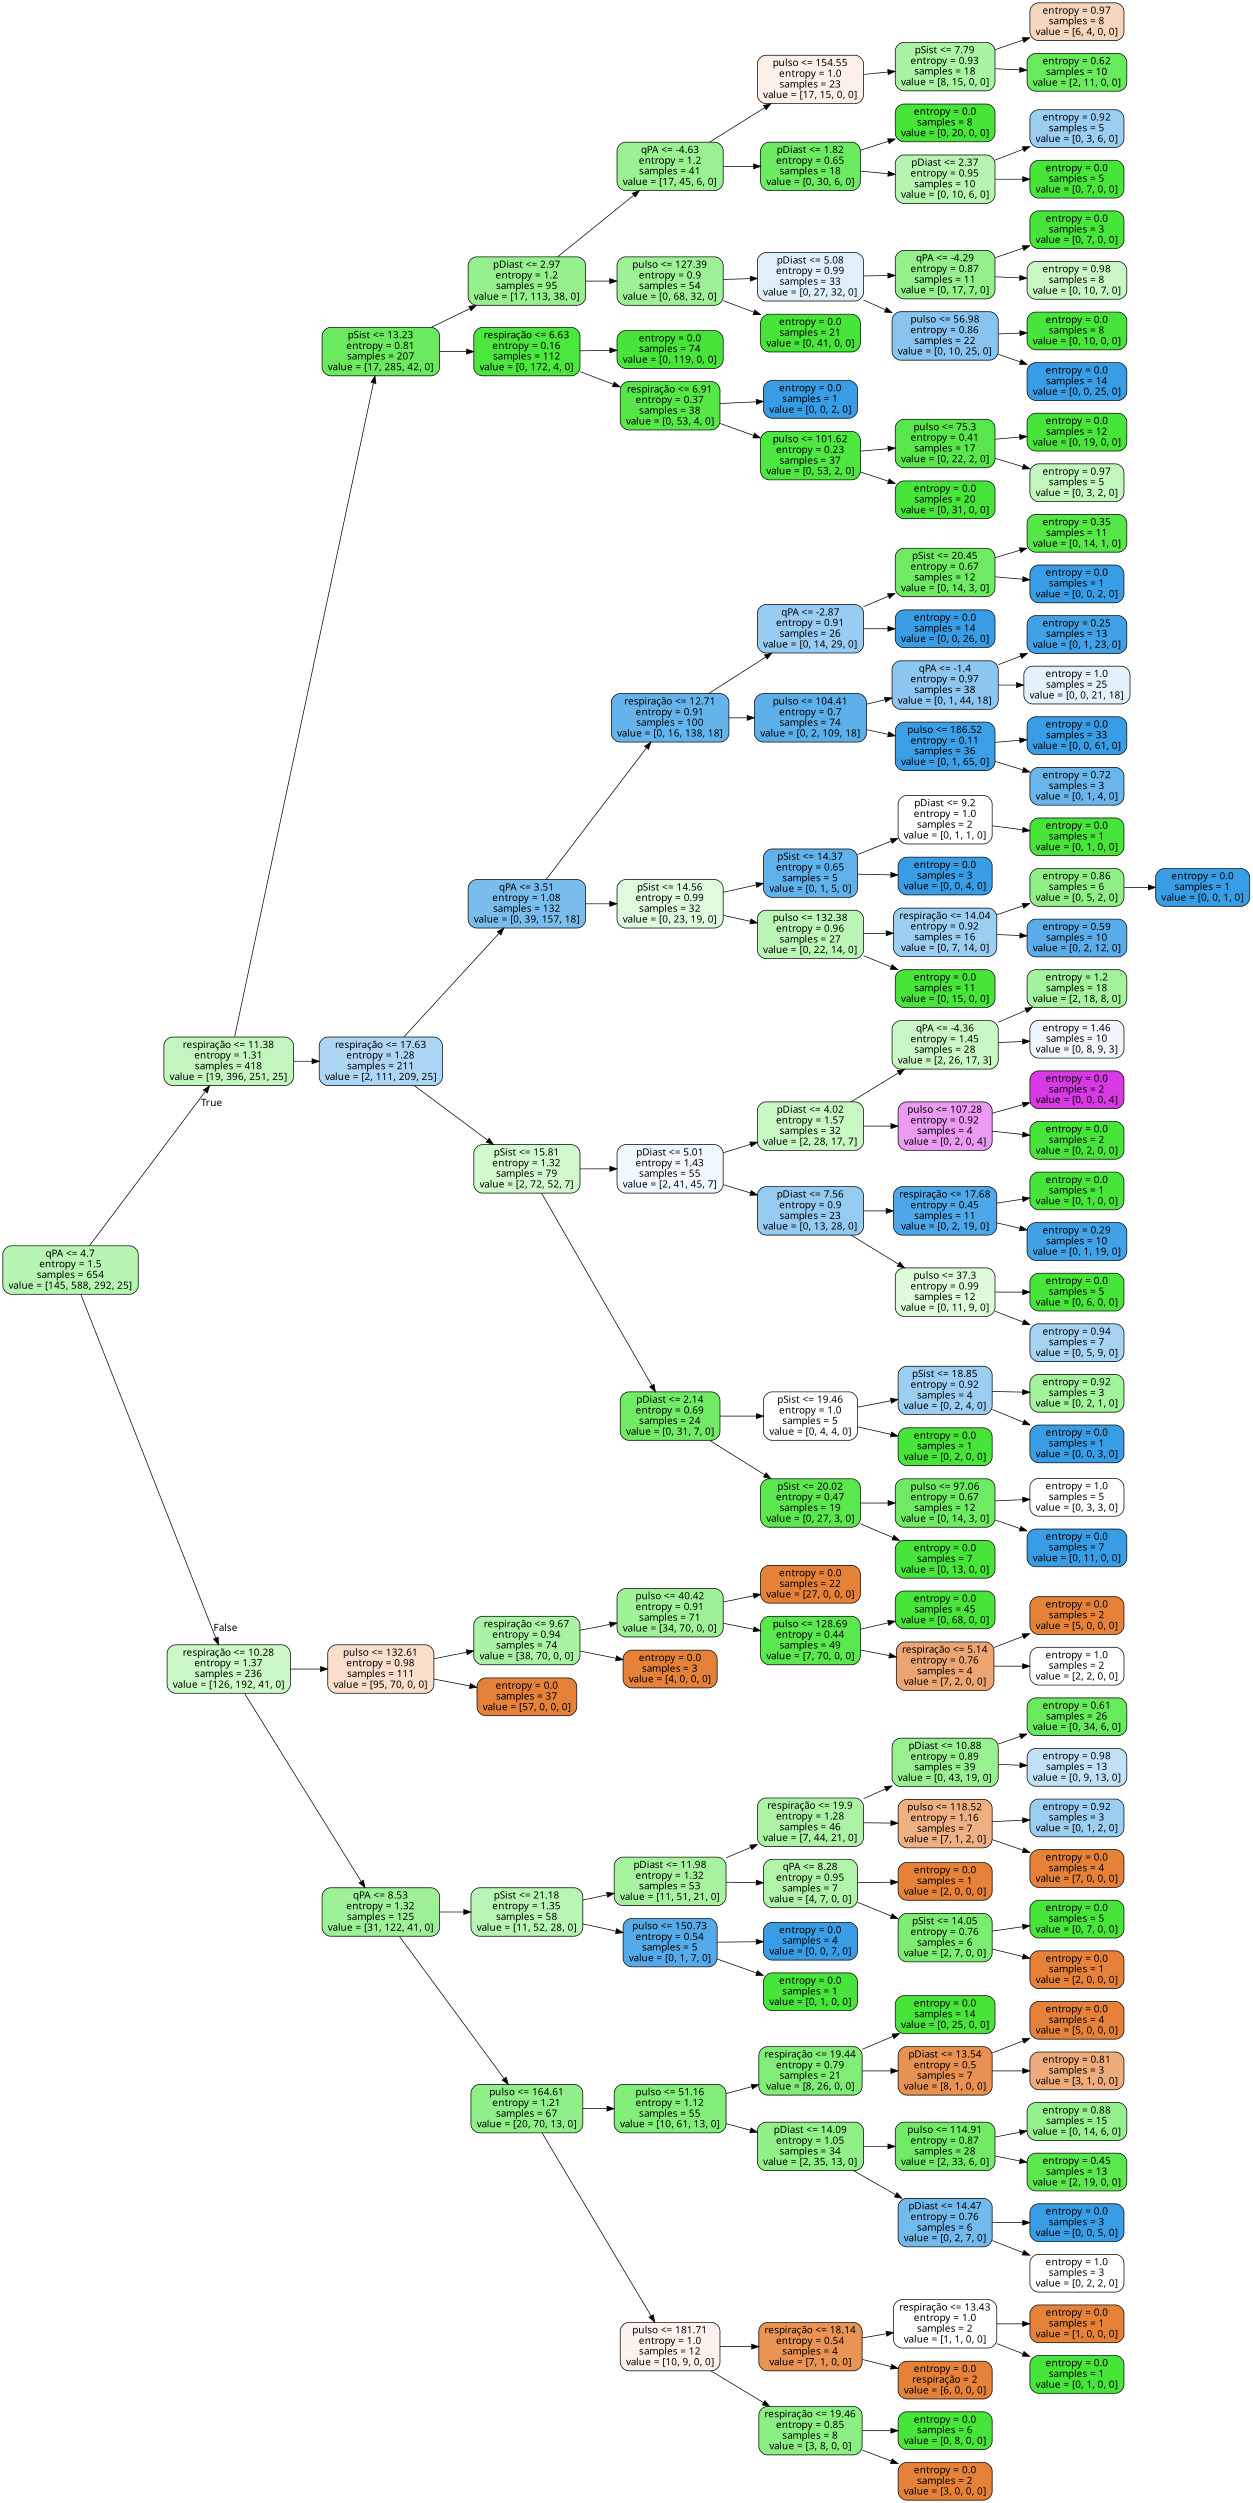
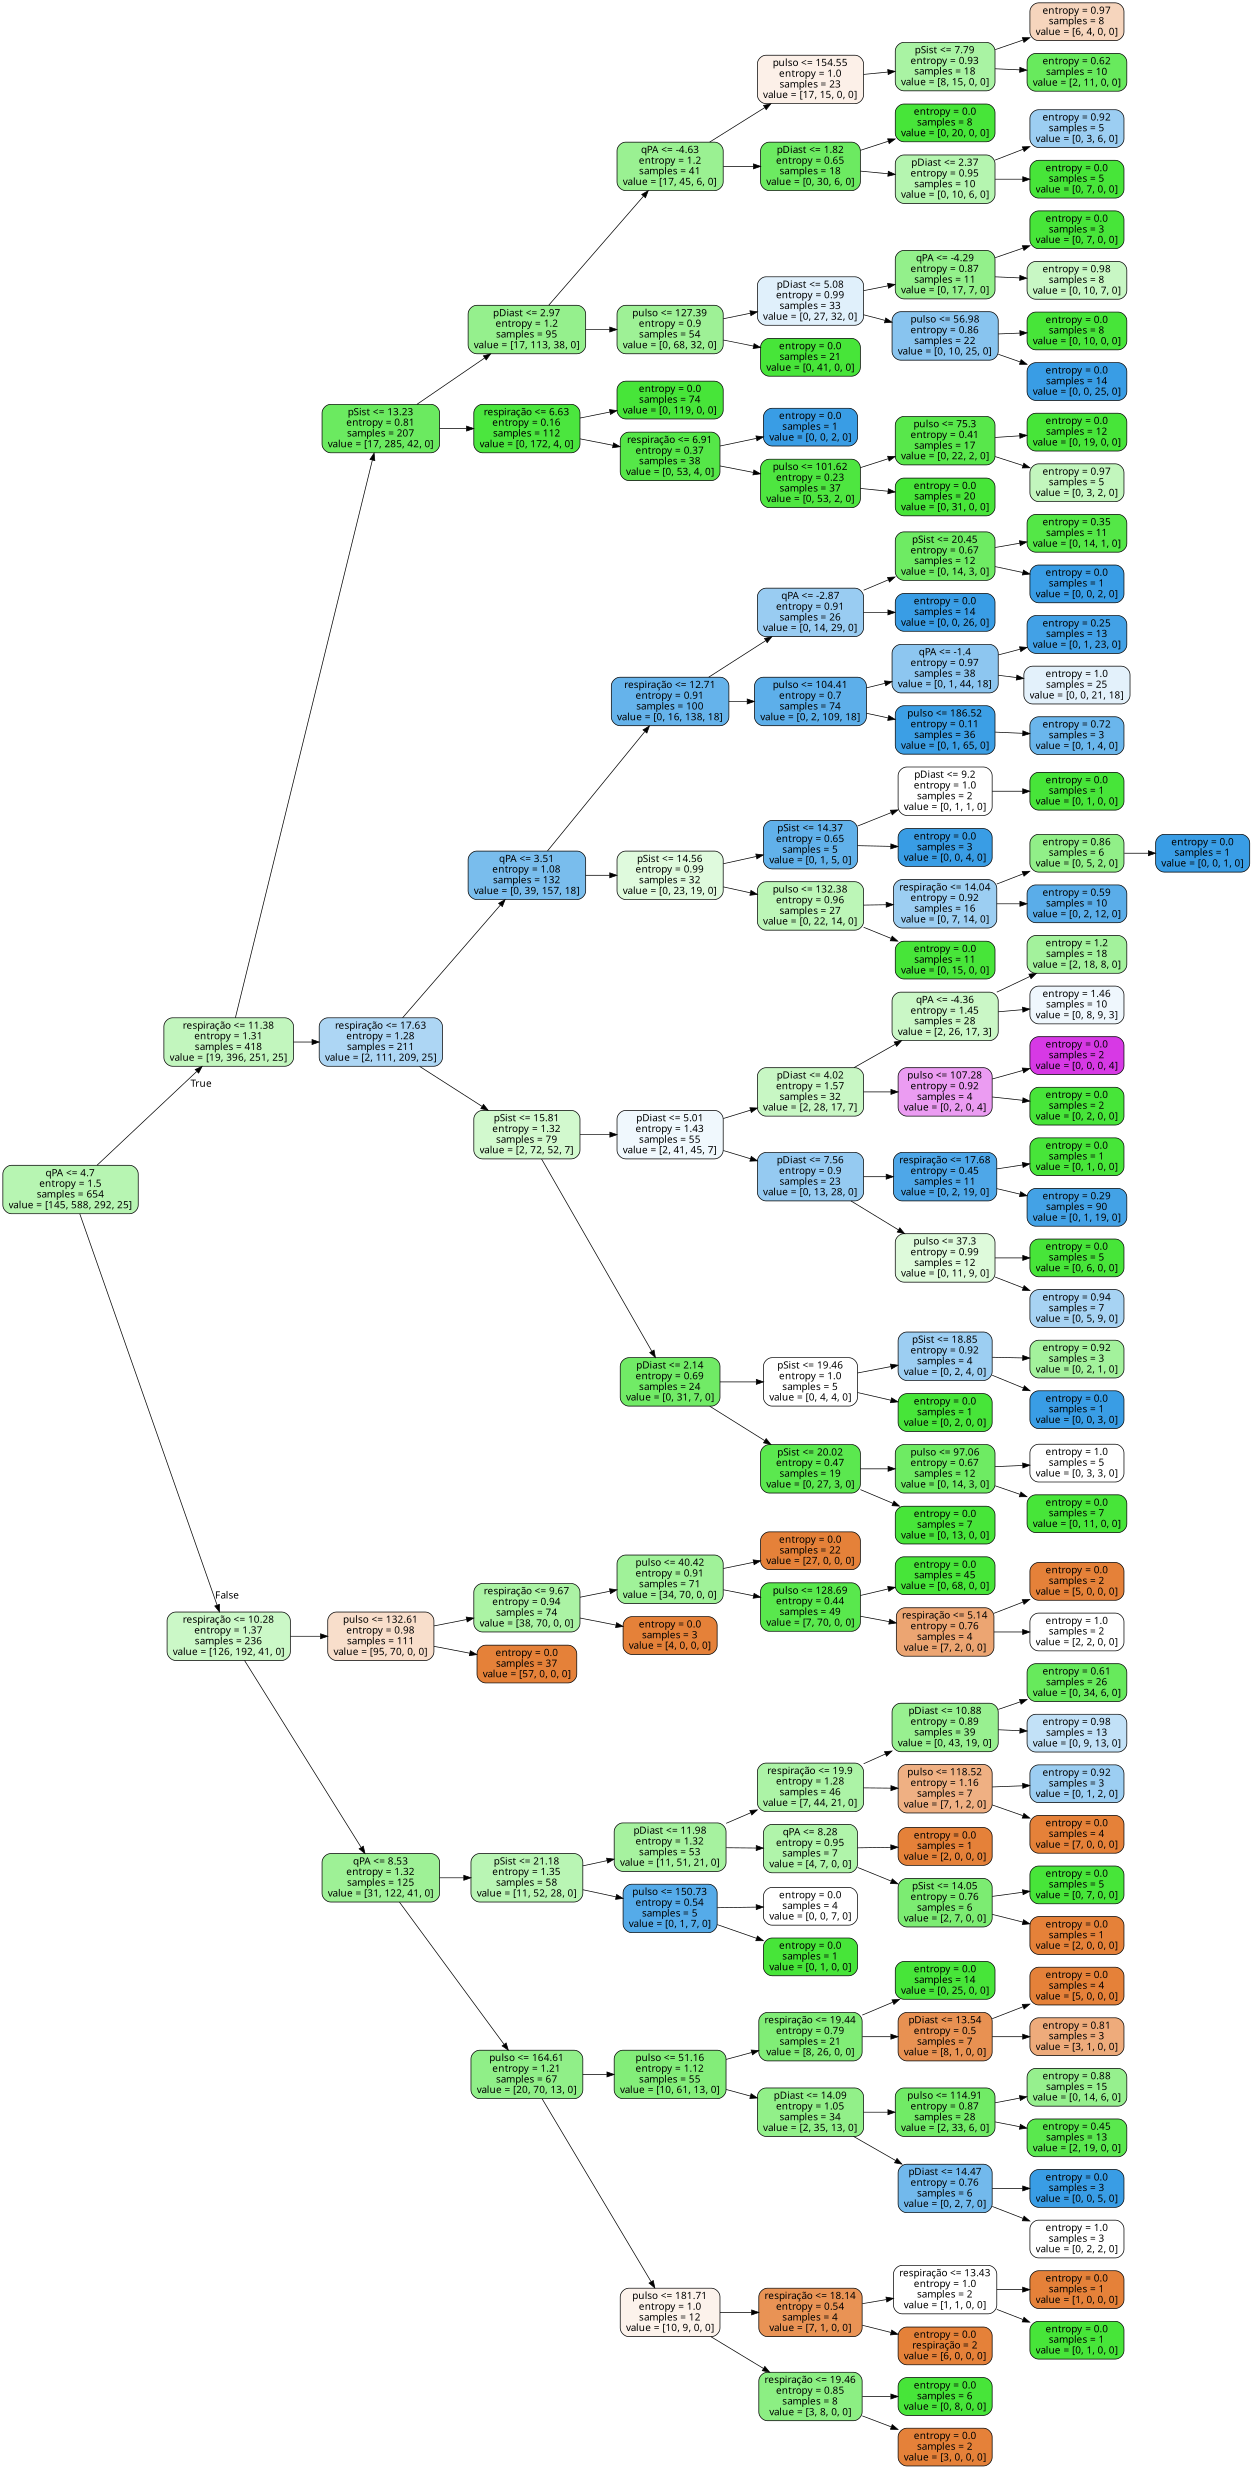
node "entropy = 0.0 samples = 33 value = [0, 0, 61, 0]": removed
node "entropy = 0.29 samples = 10 value = [0, 1, 19, 0]": label "entropy = 0.29 samples = 10 value = [0, 1, 19, 0]" -> "entropy = 0.29 samples = 90 value = [0, 1, 19, 0]"
node "entropy = 0.0 samples = 7 value = [0, 11, 0, 0]": fillcolor #399de5 -> #47e539
node "entropy = 0.0 samples = 4 value = [0, 0, 7, 0]": fillcolor #399de5 -> #ffffff
